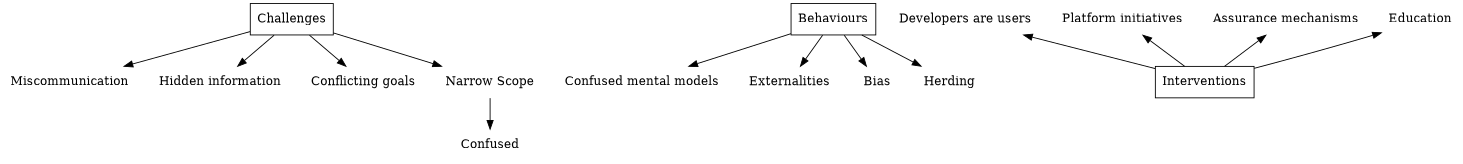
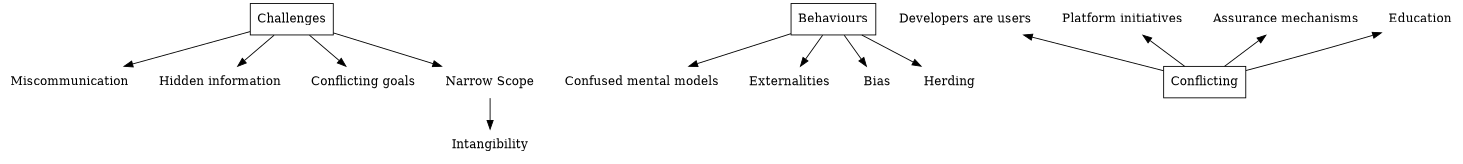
node "Interventions": label "Interventions" -> "Conflicting"
node "Confused": label "Confused" -> "Intangibility"
